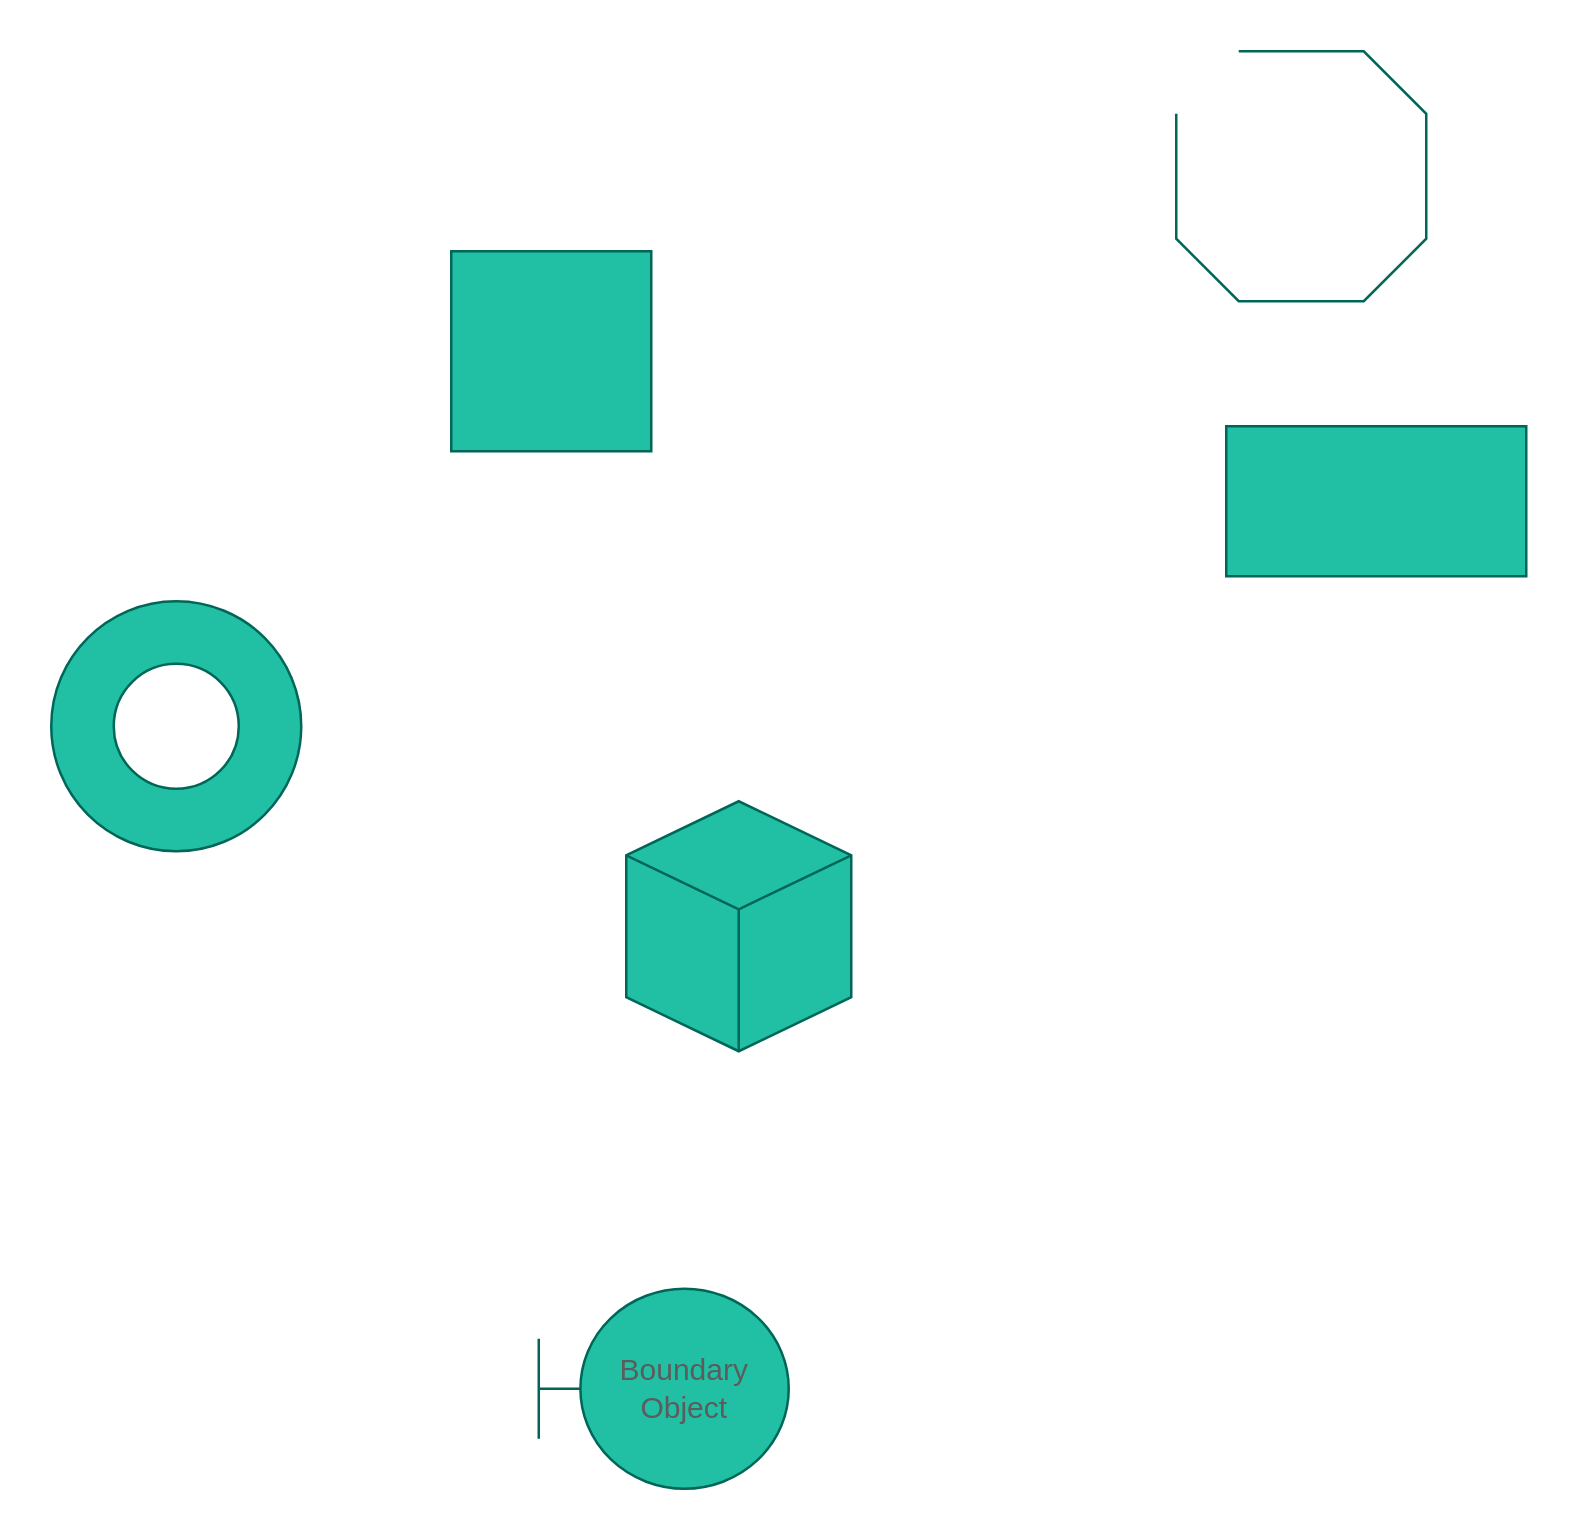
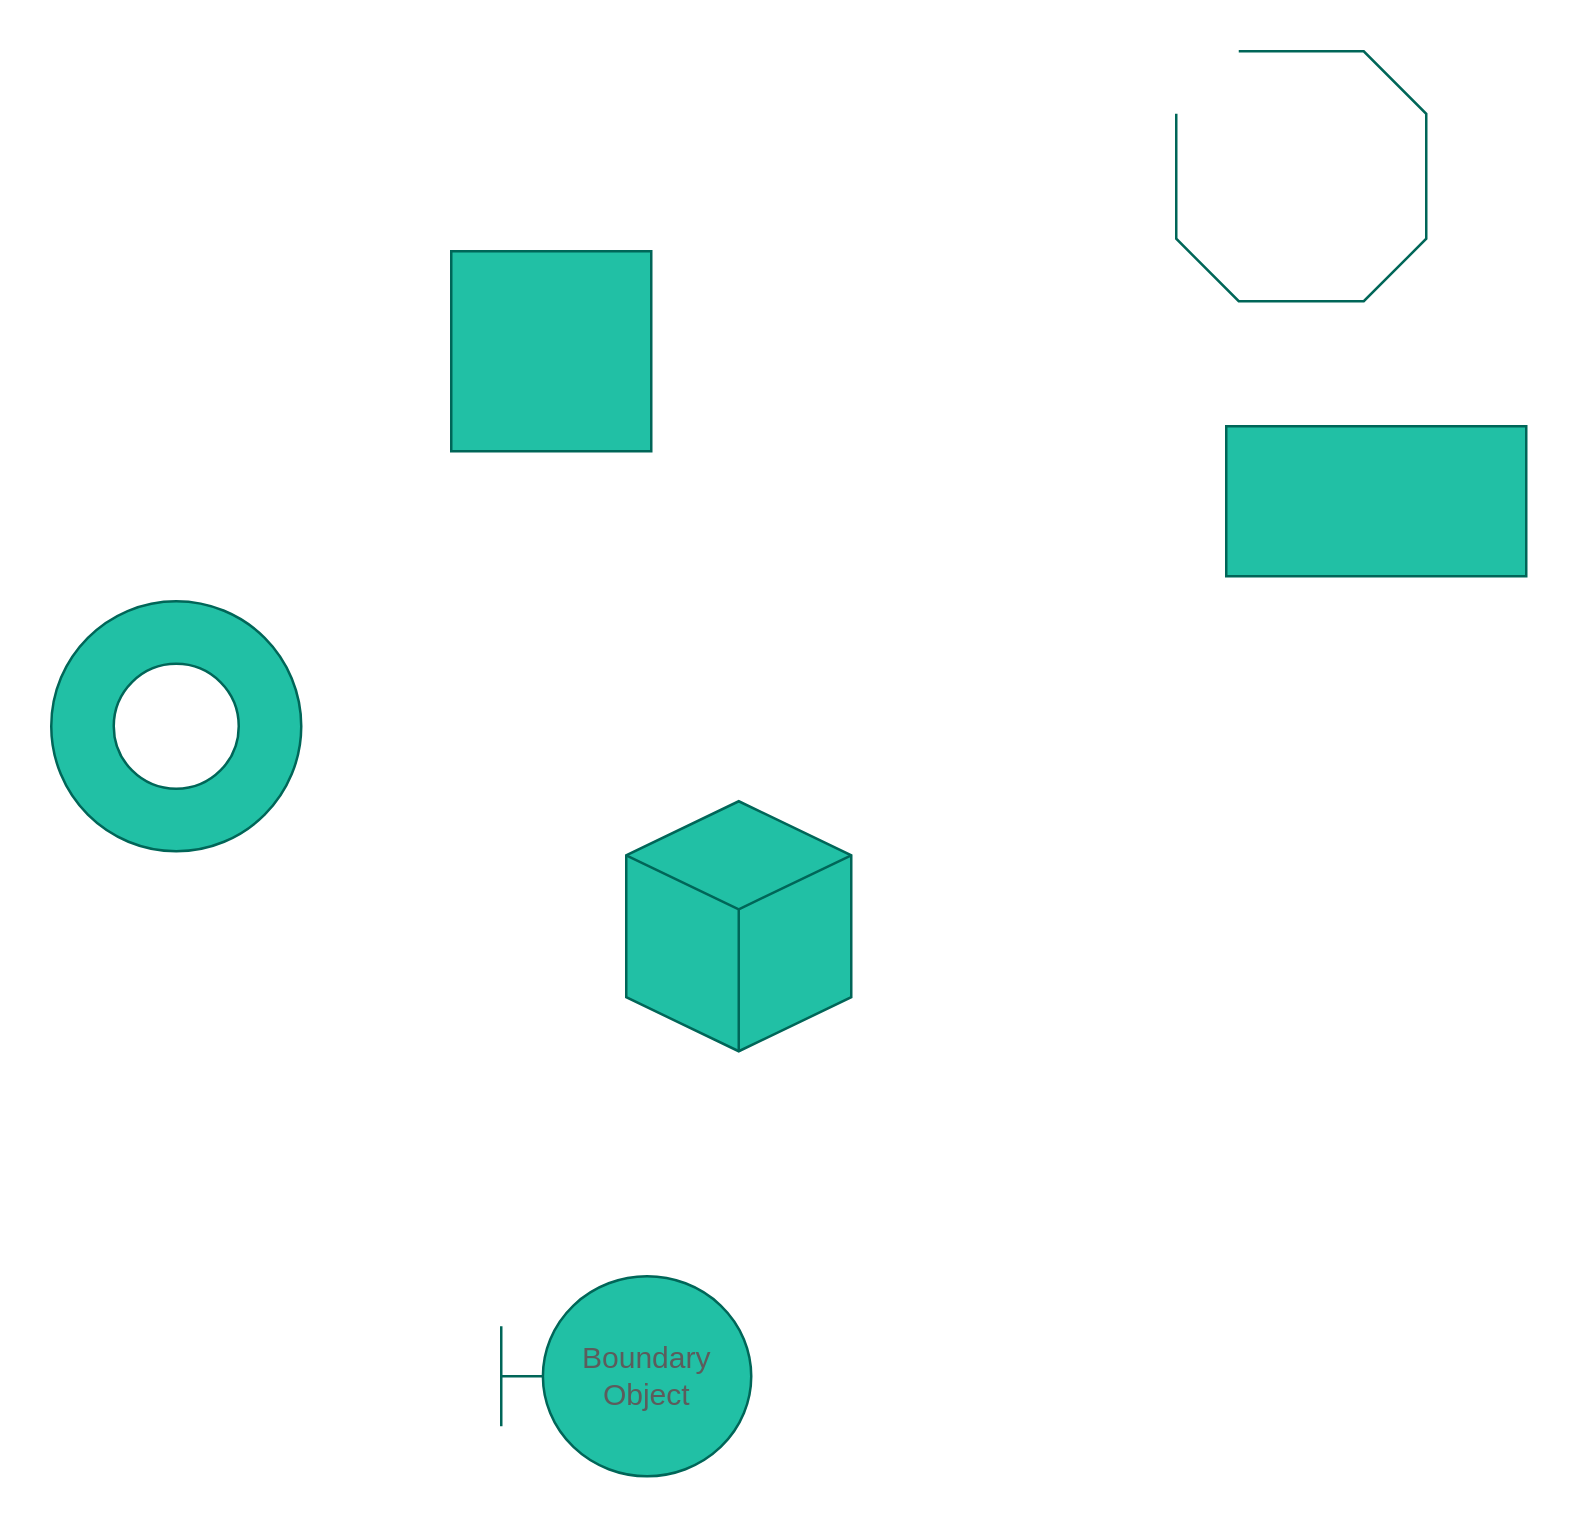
node "Boundary Object": moved (664, 1389) -> (626, 1376)
